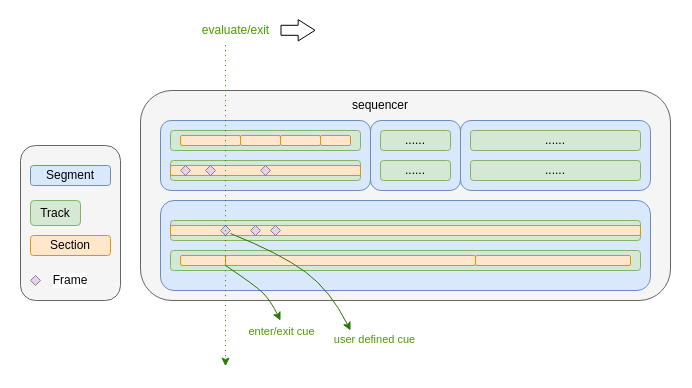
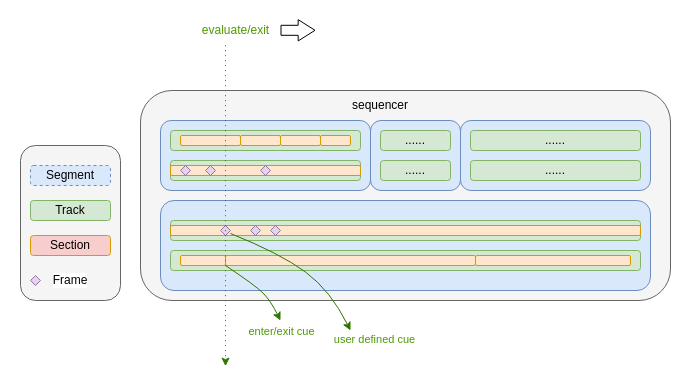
node "Segment": style solid -> dashed
node "Track": size 50x25 -> 80x20
node "Section": fillcolor #ffe6cc -> #f8cecc
